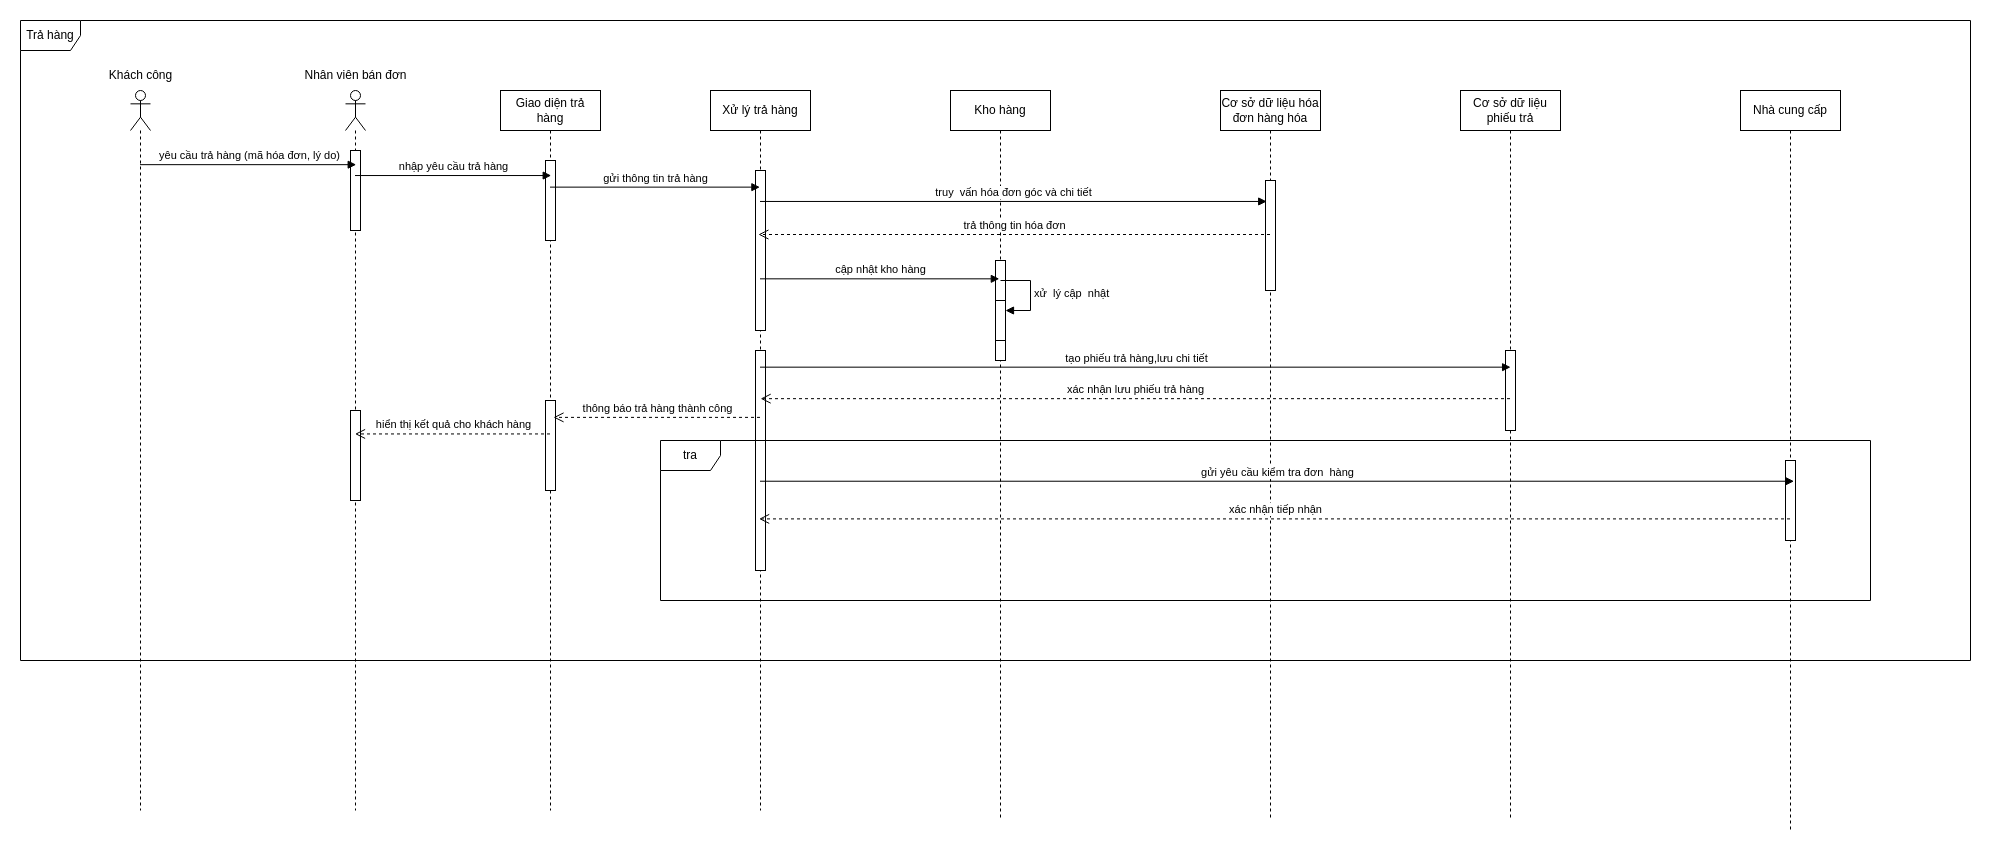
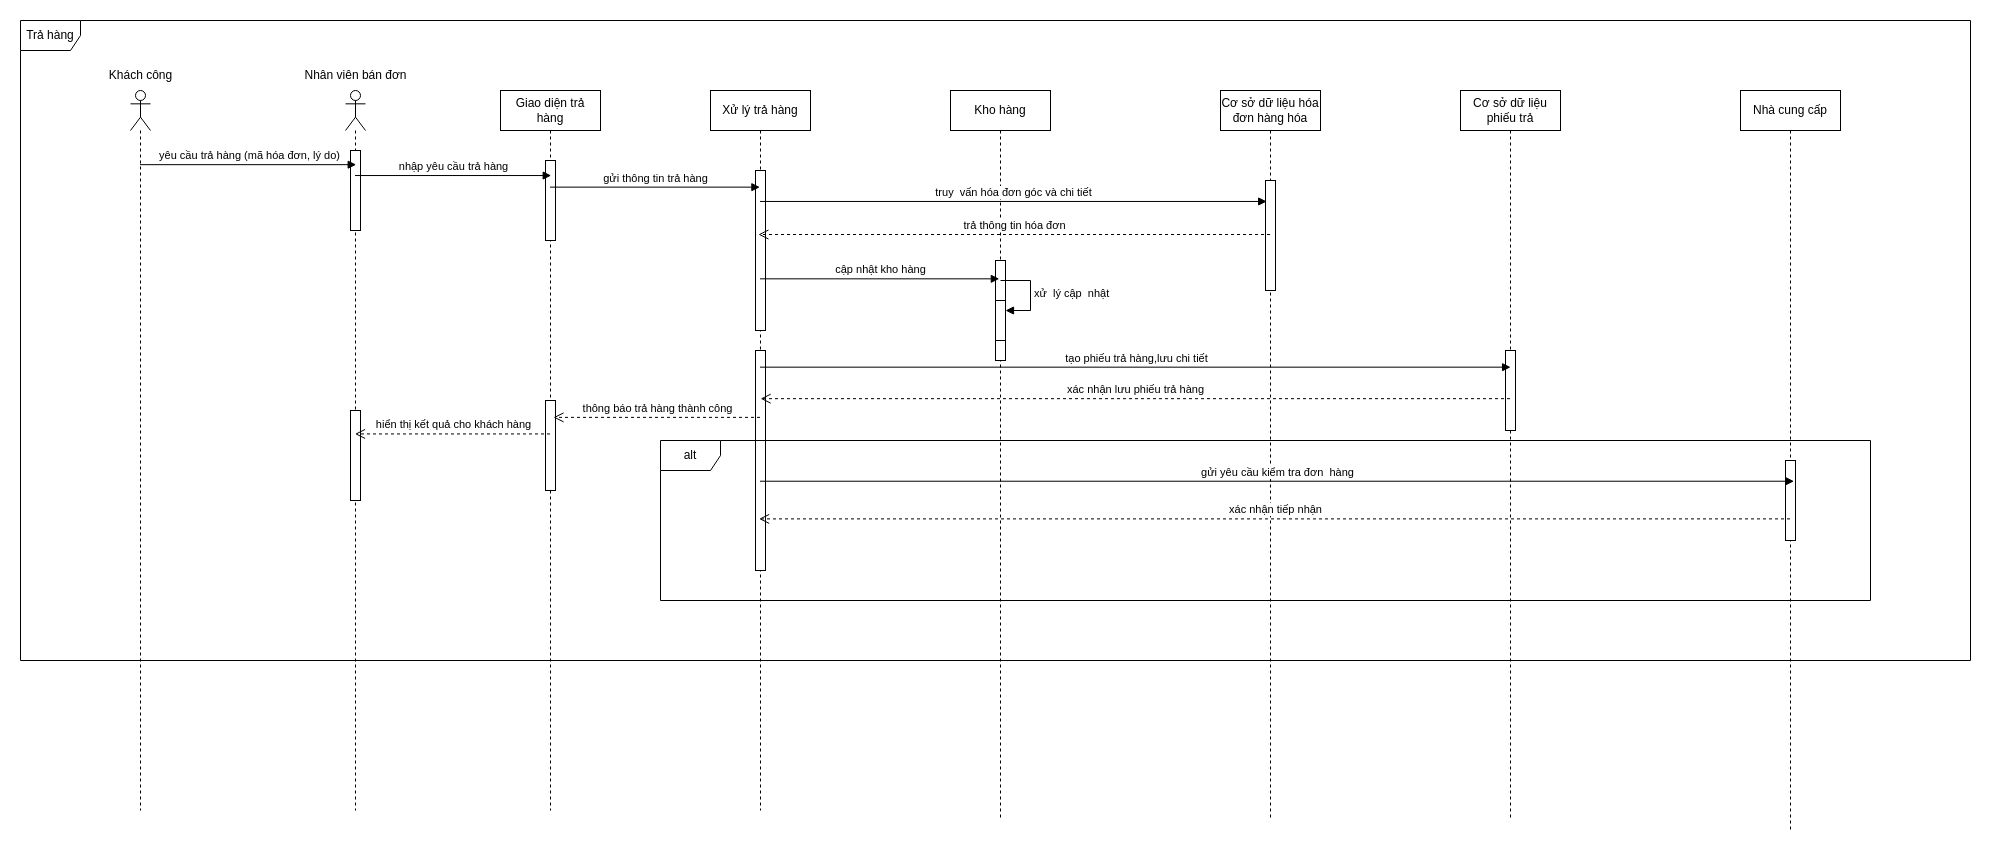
node "tra": label "tra" -> "alt"
